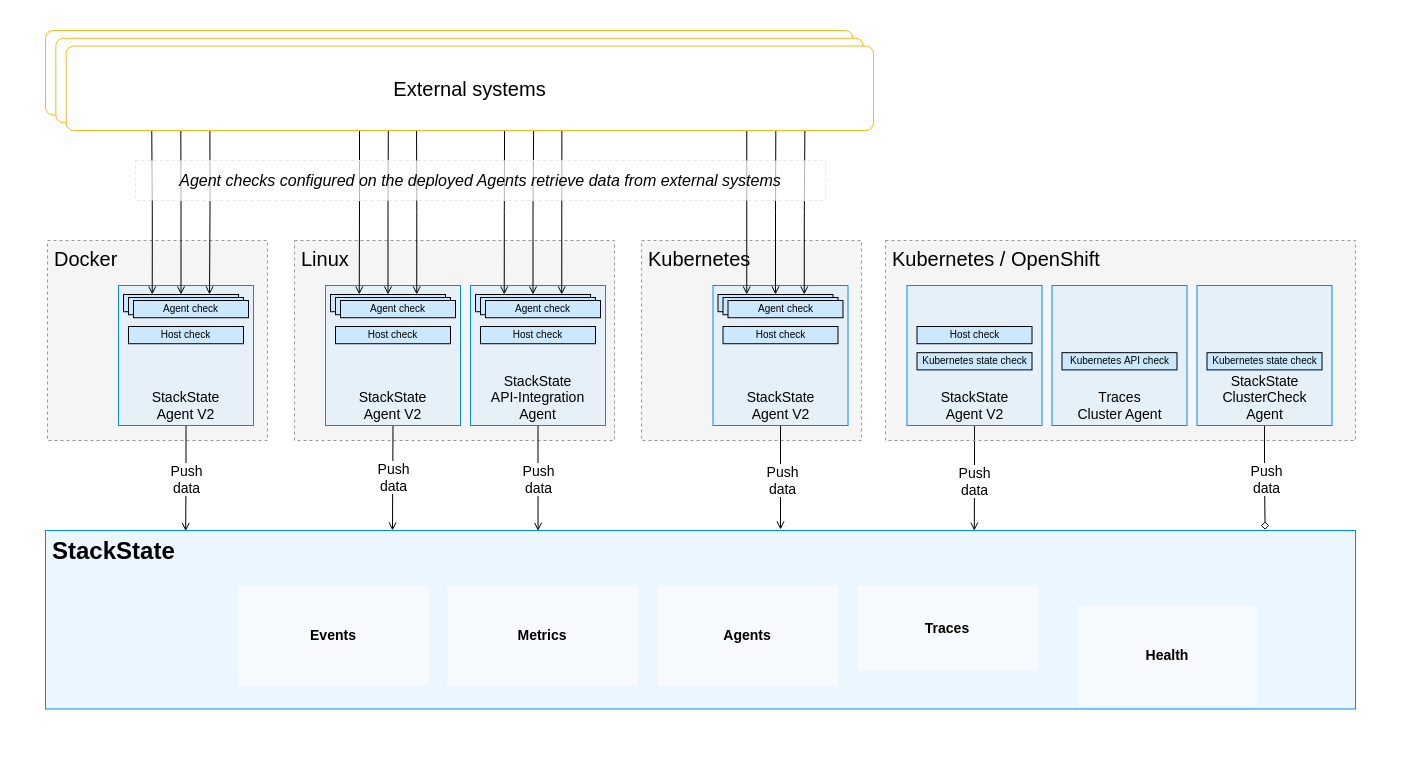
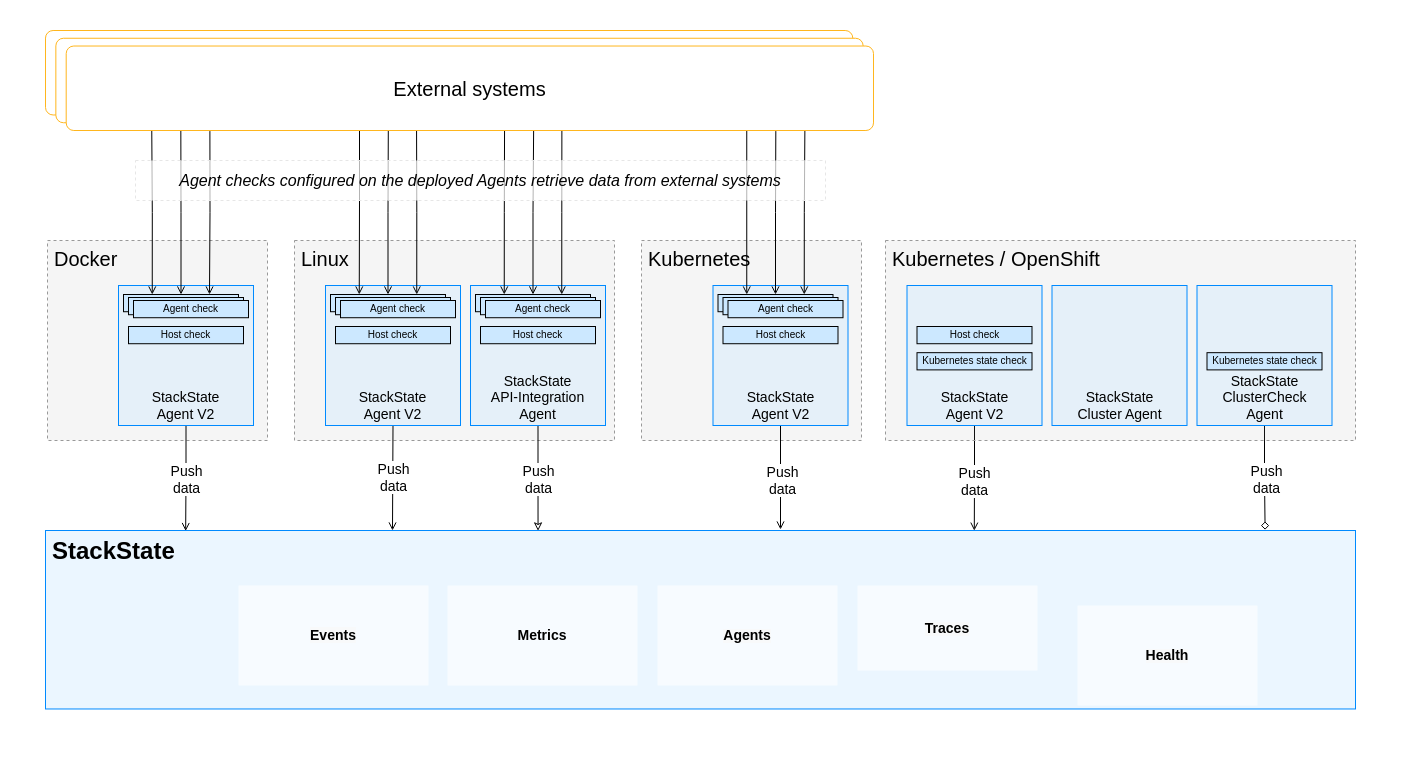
node "Kubernetes API check": removed
node "Traces Cluster Agent": label "Traces Cluster Agent" -> "StackState Cluster Agent"
edge "StackState API-Integration Agent" -> "StackState": arrowhead open -> classic
